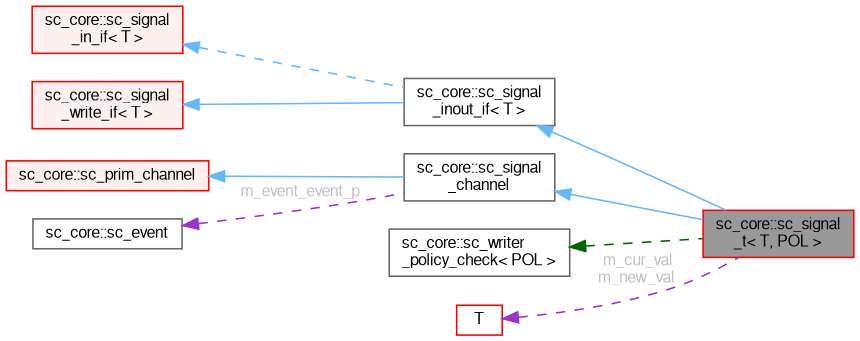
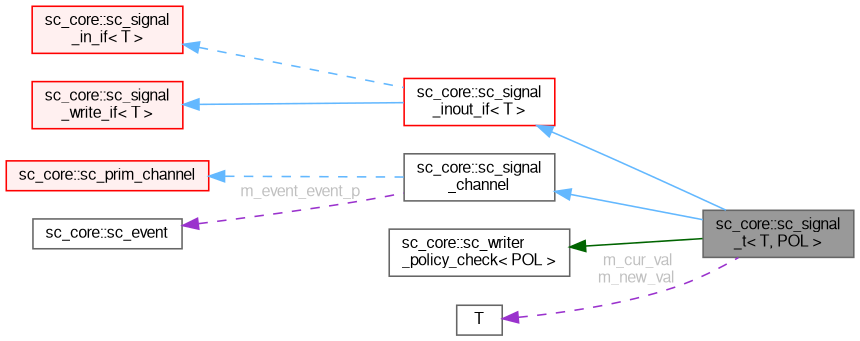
node "sc_core::sc_signal _inout_if< T >": color gray40 -> red
edge "sc_core::sc_signal _channel" -> "sc_core::sc_prim_channel": style solid -> dashed
node "sc_core::sc_signal _t< T, POL >": color red -> gray40
edge "sc_core::sc_signal _t< T, POL >" -> "sc_core::sc_writer _policy_check< POL >": style dashed -> solid
node "T": color red -> gray40
